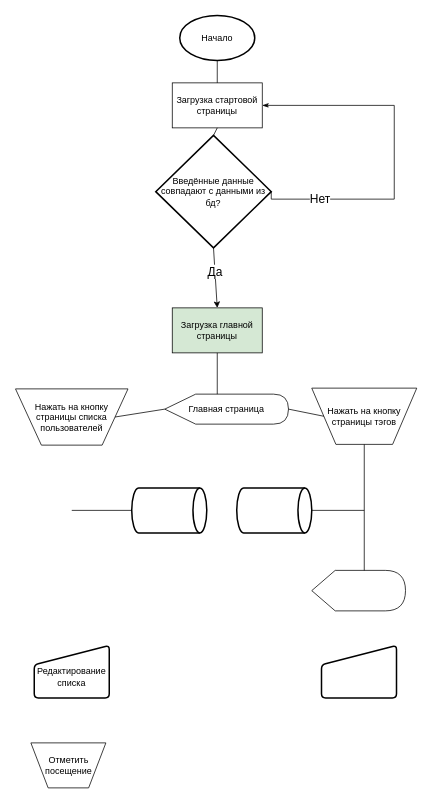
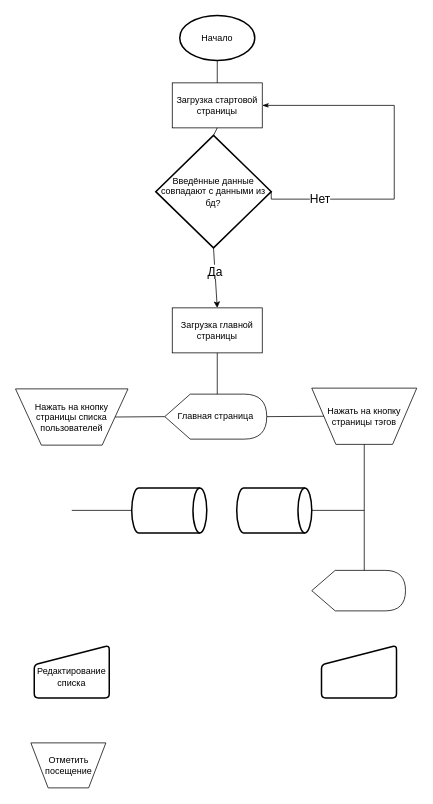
node "Загрузка главной страницы": fillcolor #d5e8d4 -> #ffffff
node "Главная страница": size 124x30 -> 102x45
